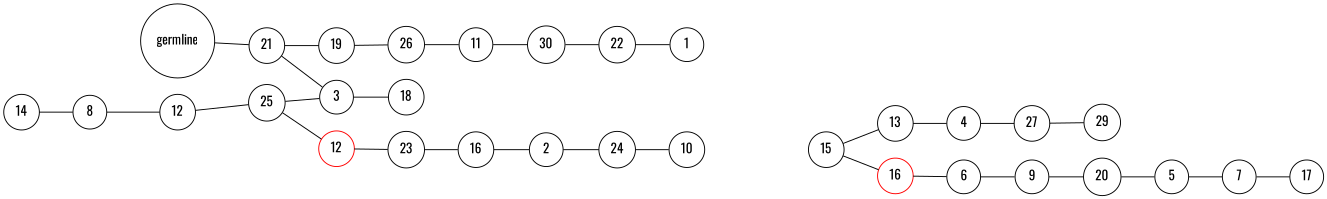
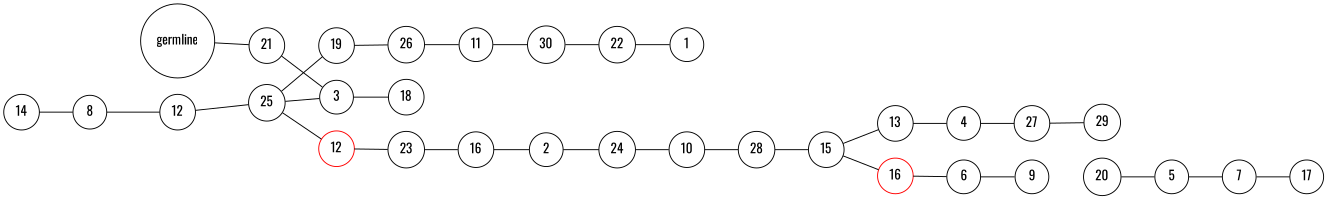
edge "21" -- "19": now "25" -- "19"
node "28": added
edge "9" -- "20": removed
